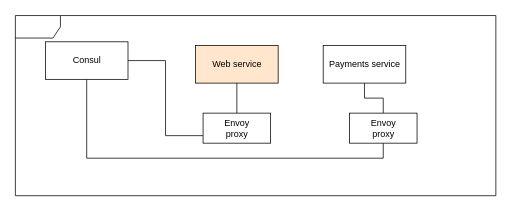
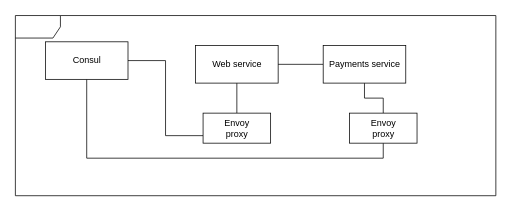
node "Web service": fillcolor #ffe6cc -> #ffffff
edge "Web service" -- "Payments service": added
